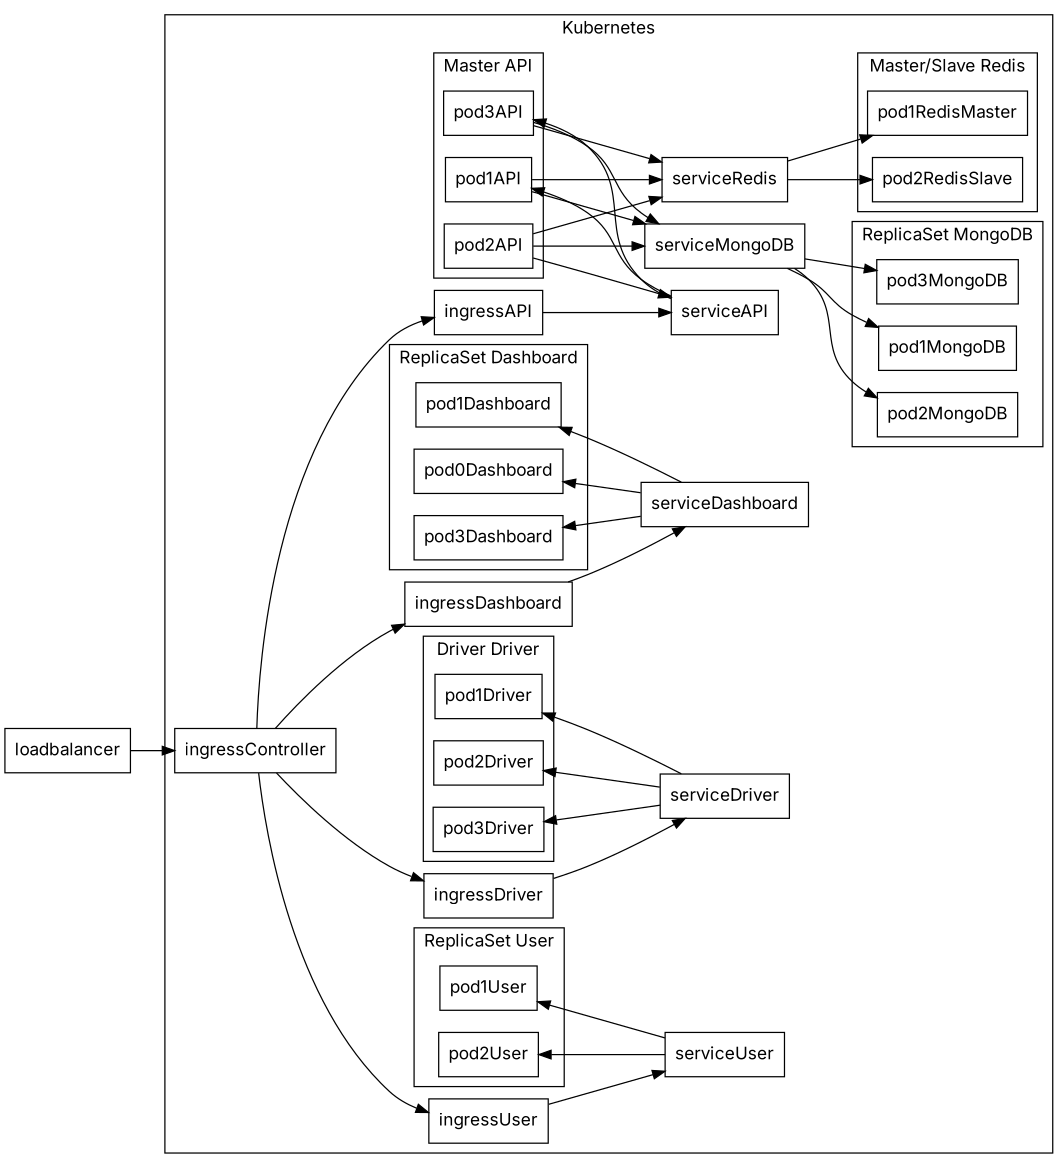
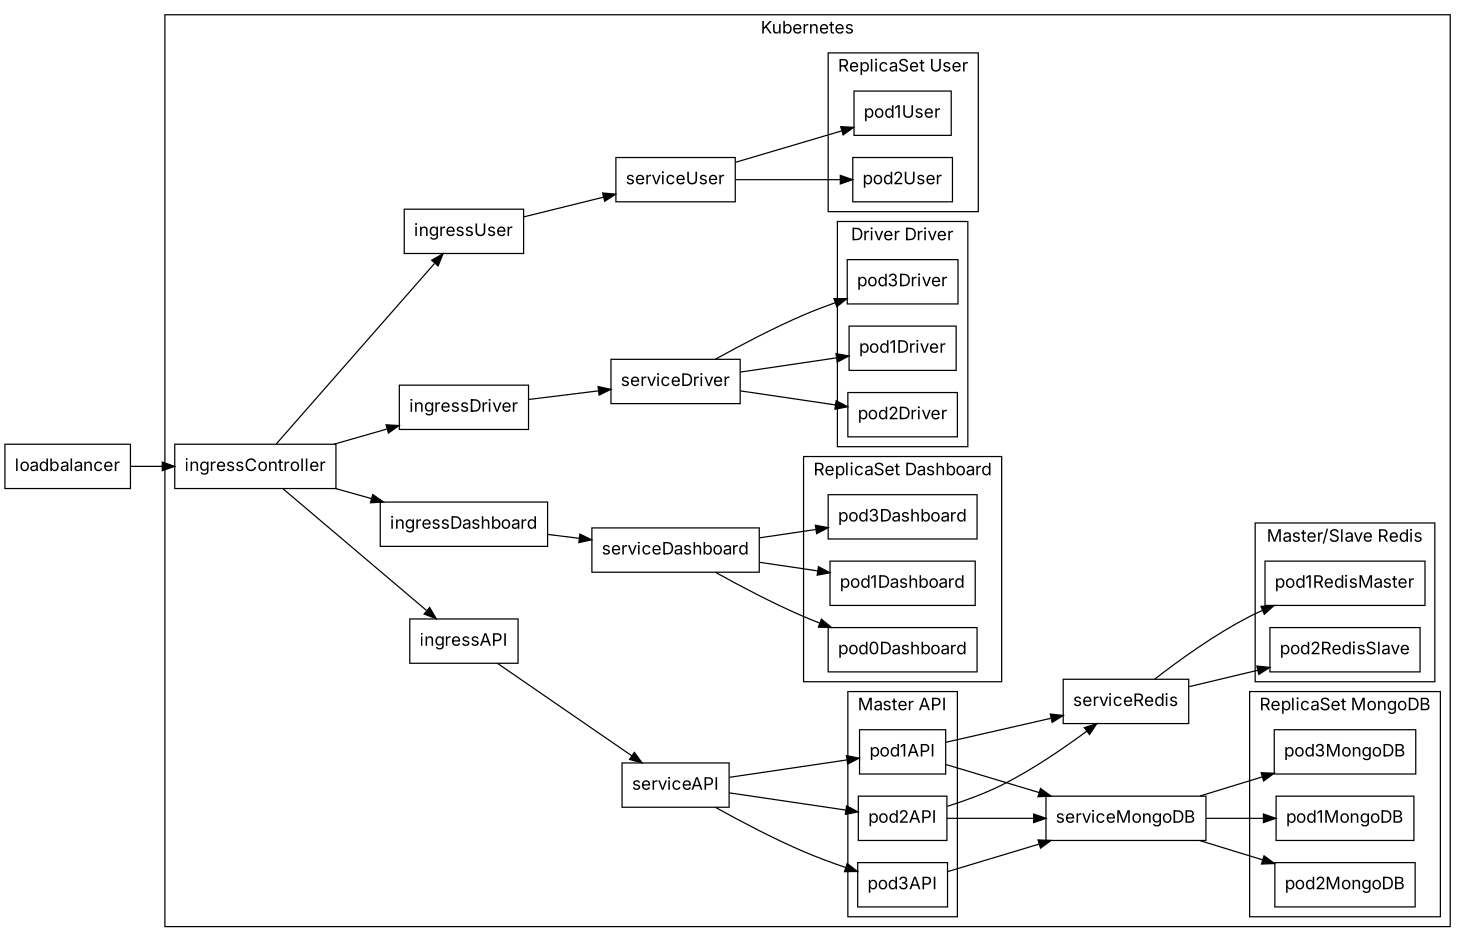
edge "pod3API" -> "serviceRedis": removed
edge "pod2API" -> "serviceAPI": reversed
